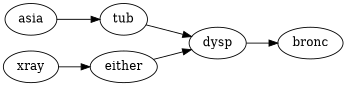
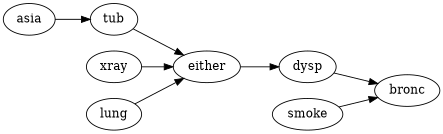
edge "tub" -> "dysp": now "tub" -> "either"
node "lung": added
node "smoke": added
